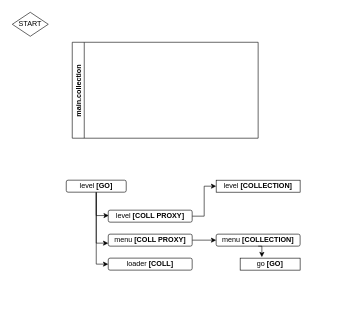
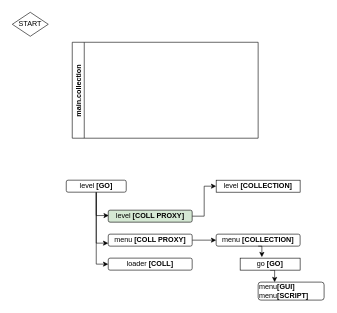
node "level [COLL PROXY]": fillcolor #ffffff -> #d5e8d4
edge "go [GO]" -> "menu[GUI] menu[SCRIPT]": added
node "menu[GUI] menu[SCRIPT]": added
